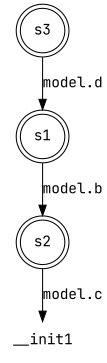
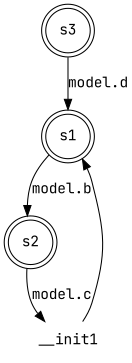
edge "__init1" -> "s1": added
